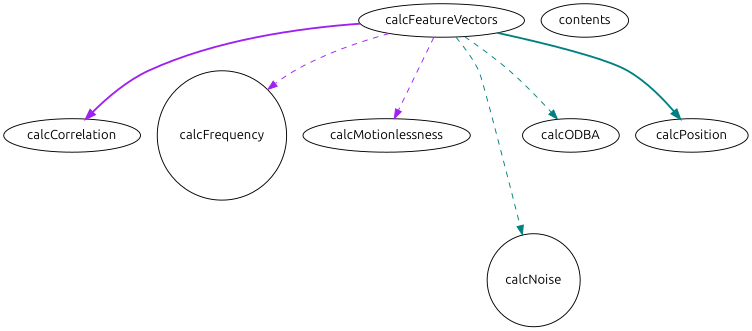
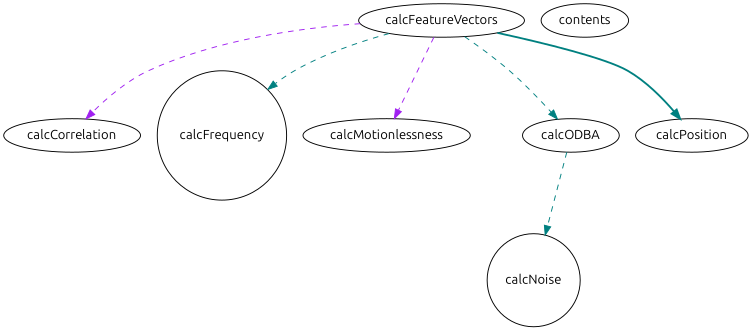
edge "calcFeatureVectors" -> "calcCorrelation": style bold -> dashed
edge "calcFeatureVectors" -> "calcFrequency": color purple -> teal
edge "calcFeatureVectors" -> "calcNoise": now "calcODBA" -> "calcNoise"
